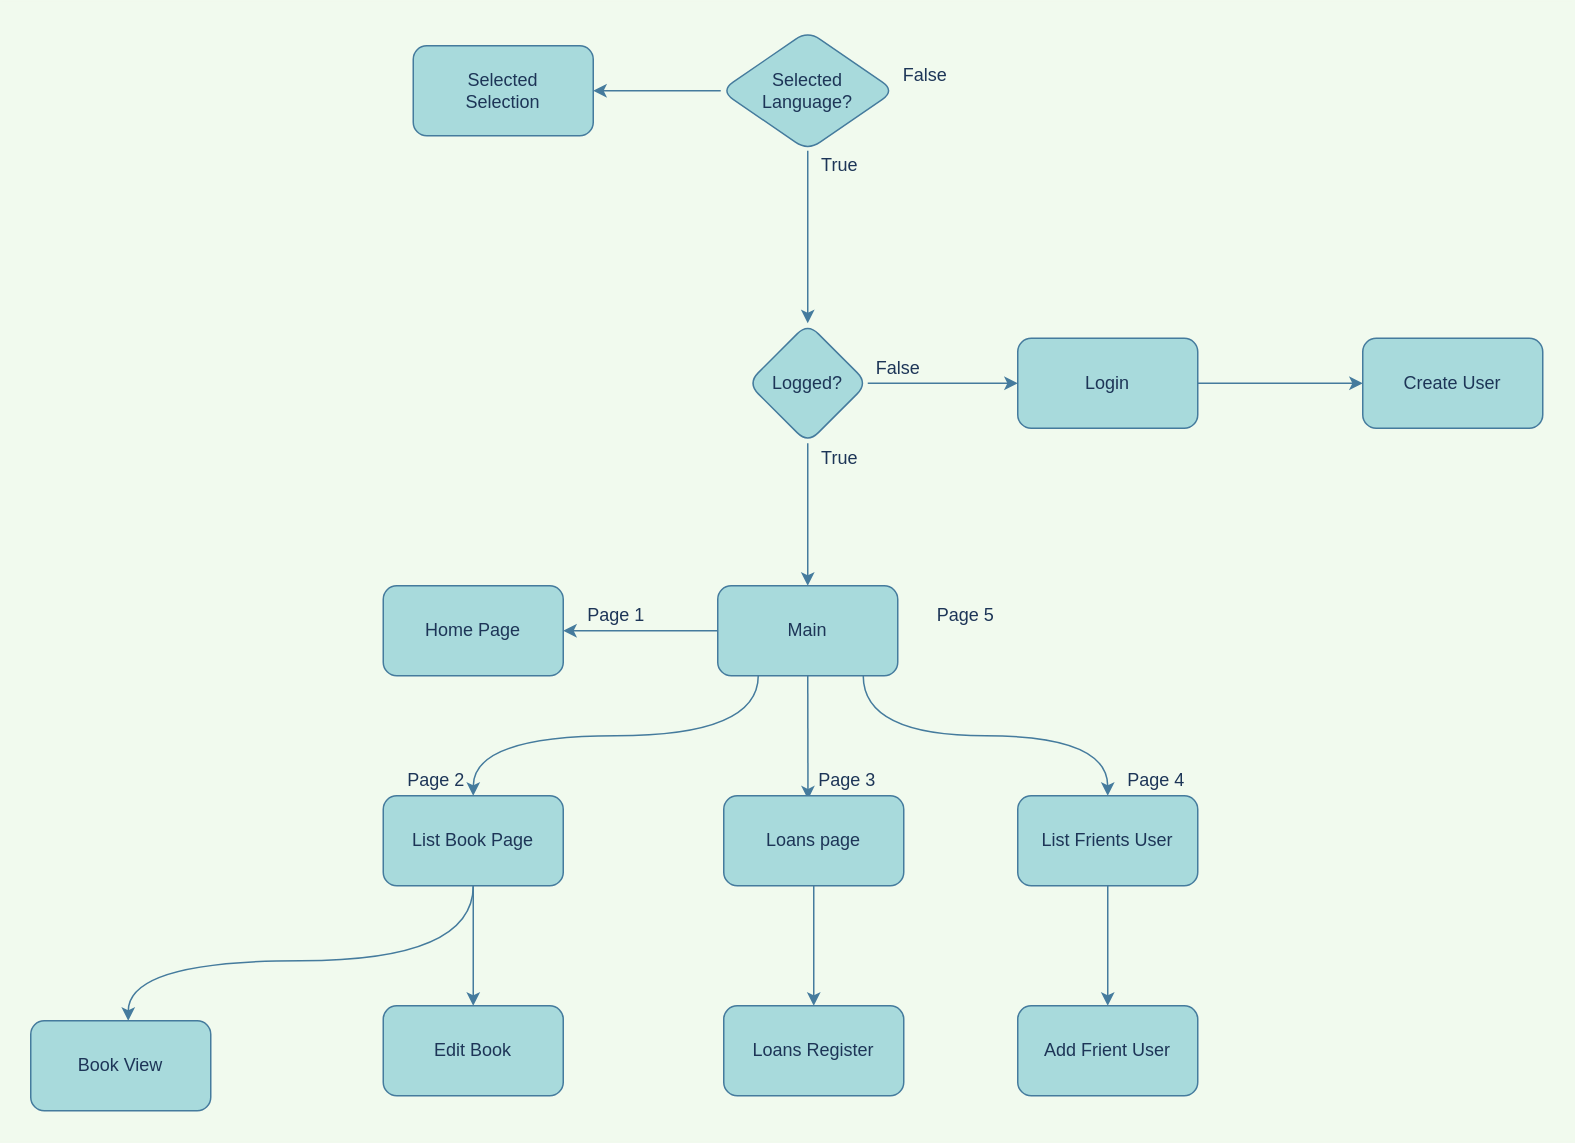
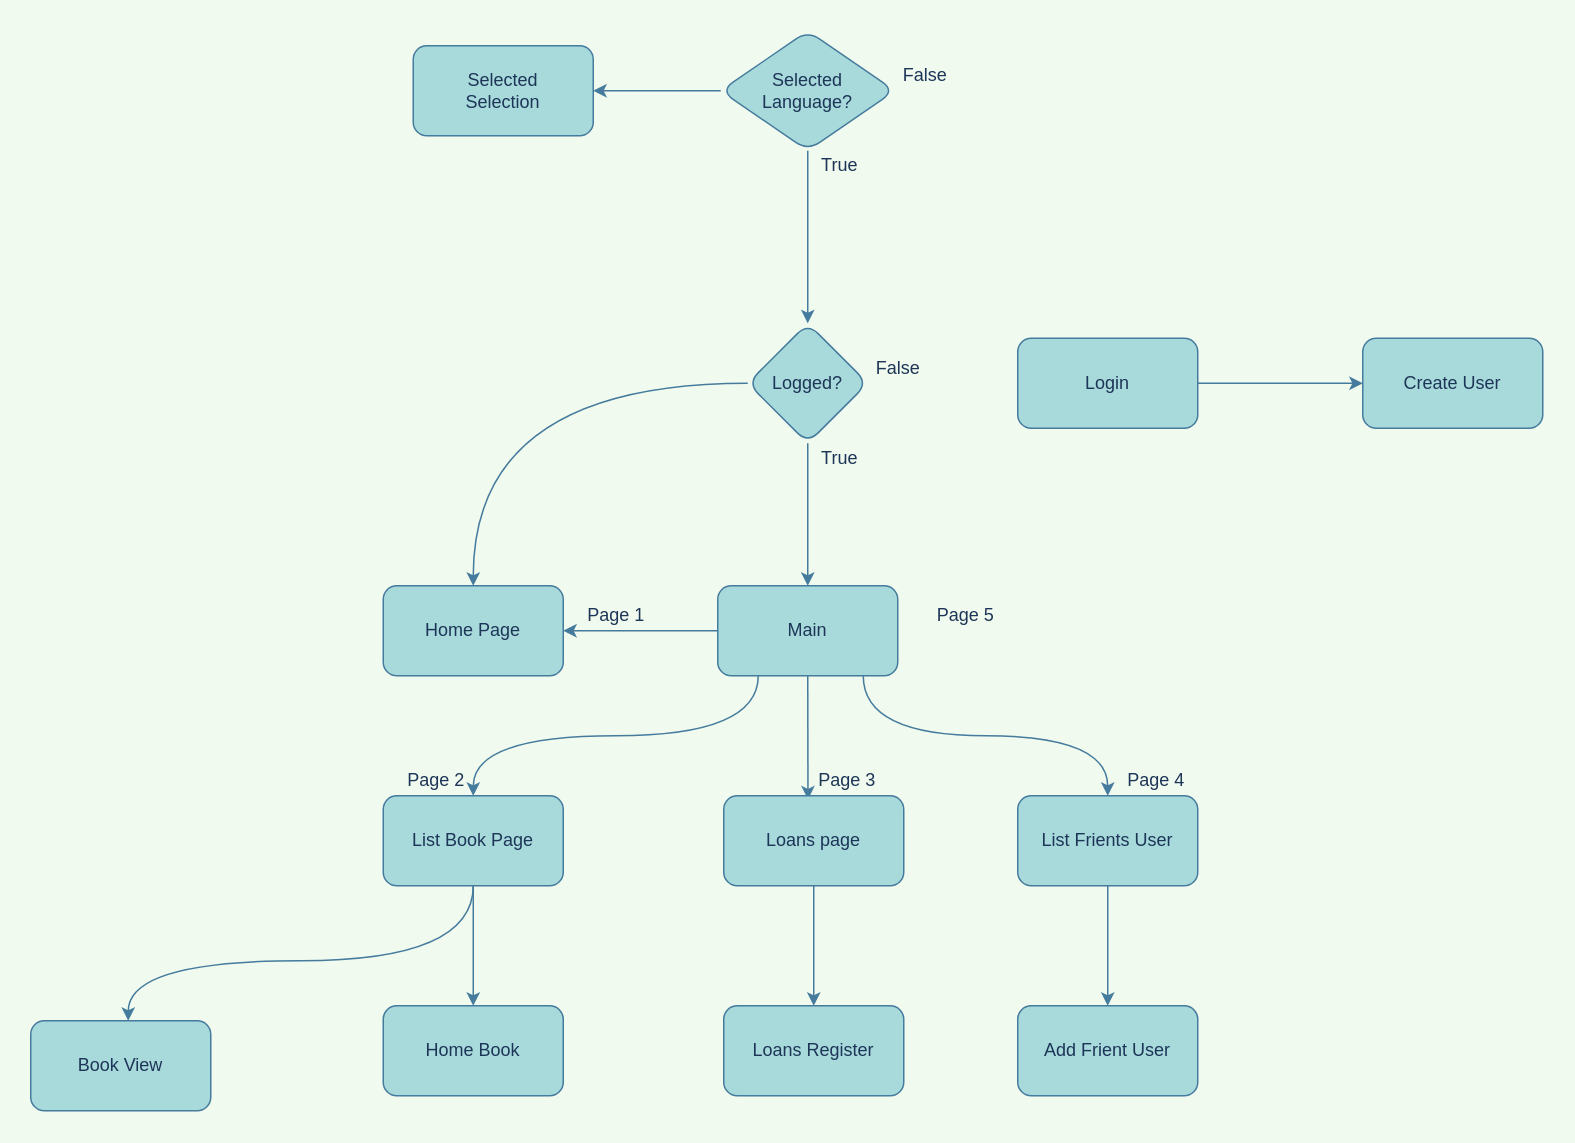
edge "Logged?" -> "Login": now "Logged?" -> "Home Page"
node "Edit Book": label "Edit Book" -> "Home Book"
